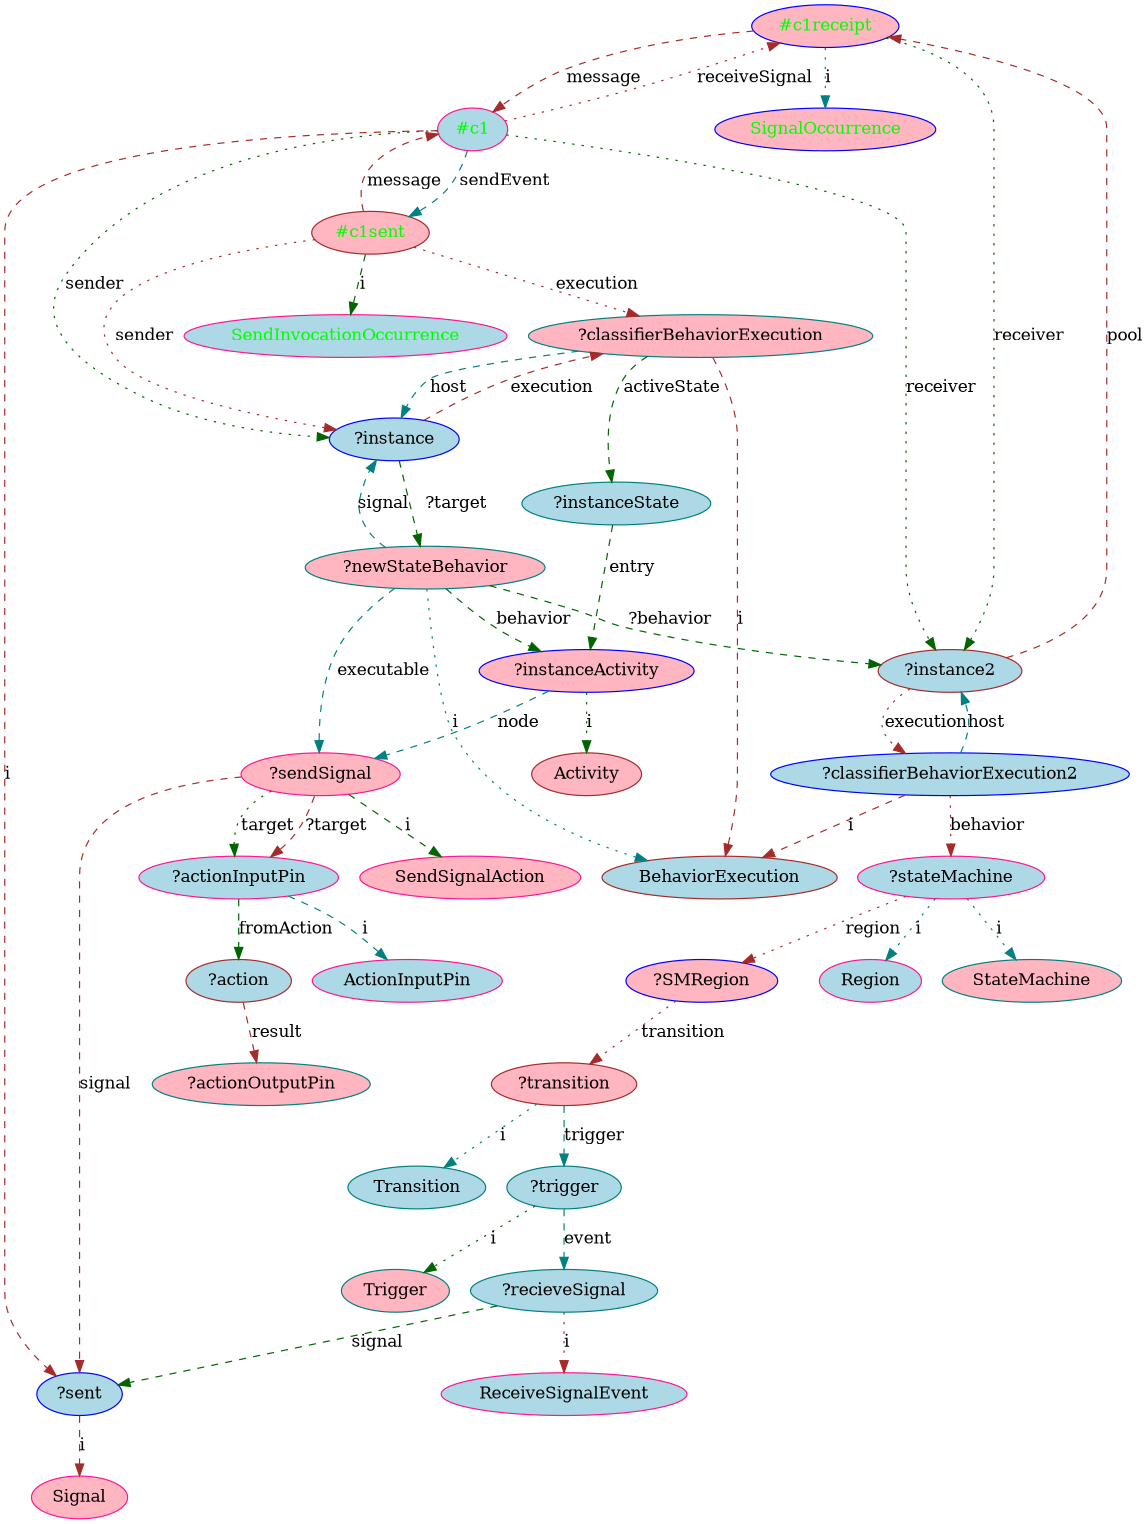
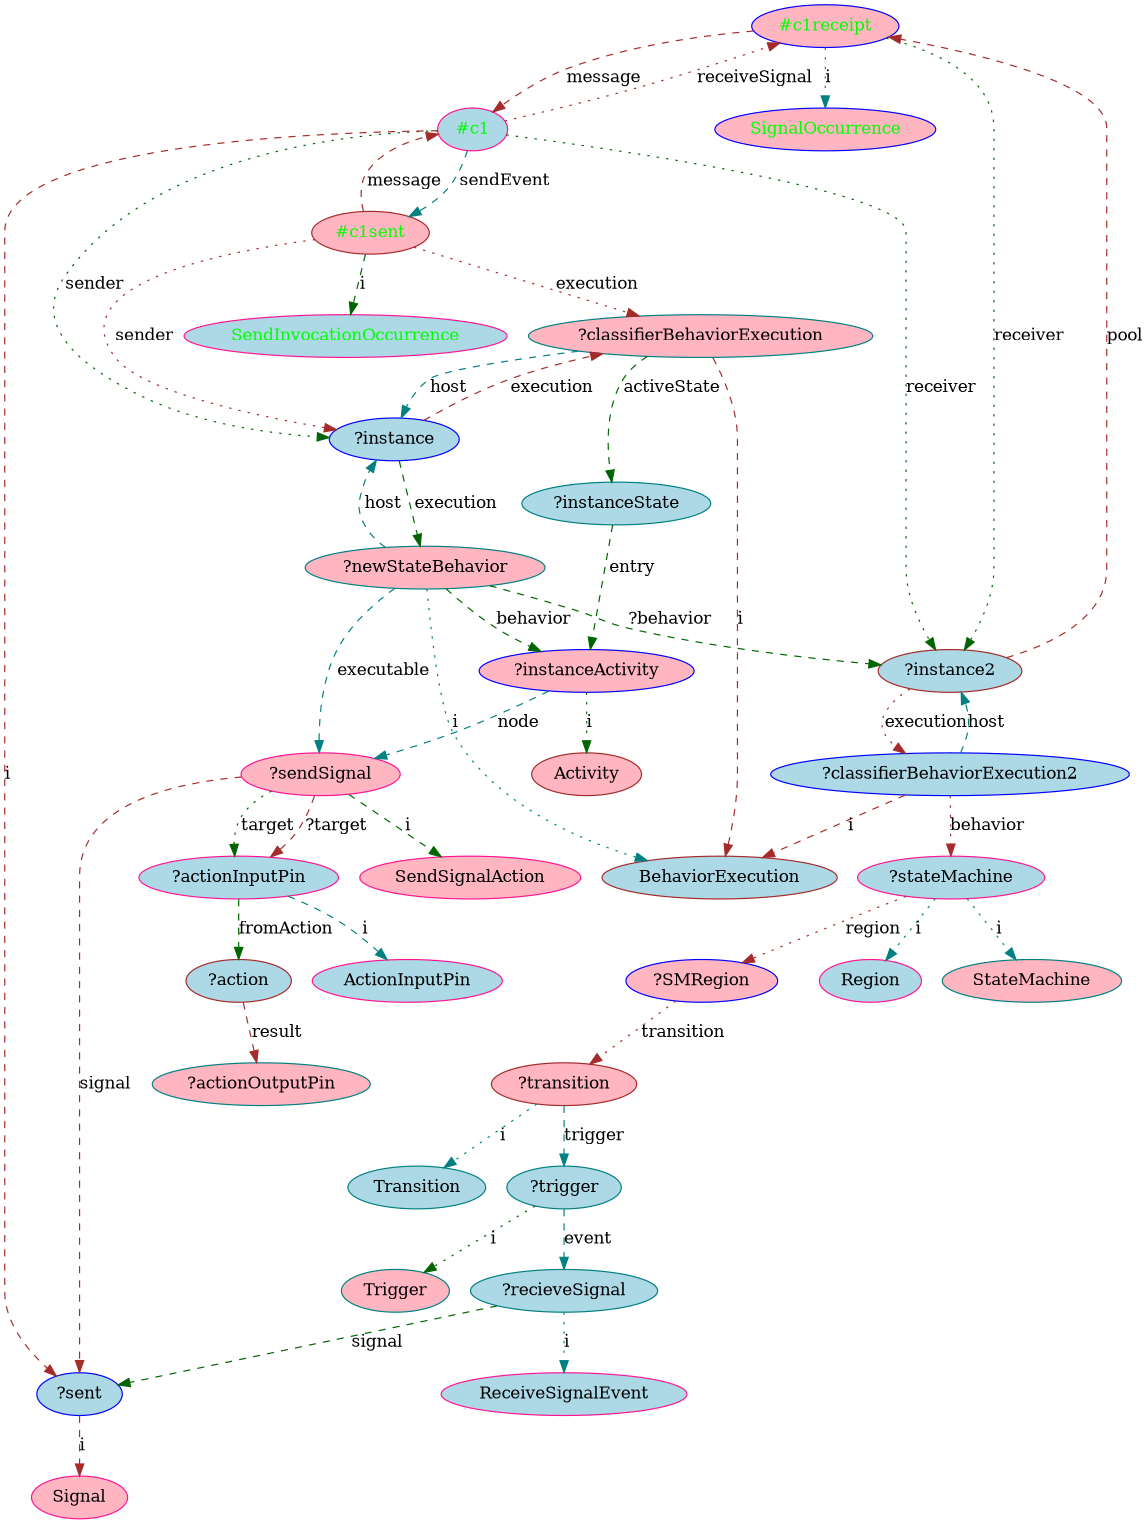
edge "?newStateBehavior" -> "?instance": label "signal" -> "host"
edge "?instance" -> "?newStateBehavior": label "?target" -> "execution"
edge "?recieveSignal" -> "ReceiveSignalEvent": color brown -> teal
